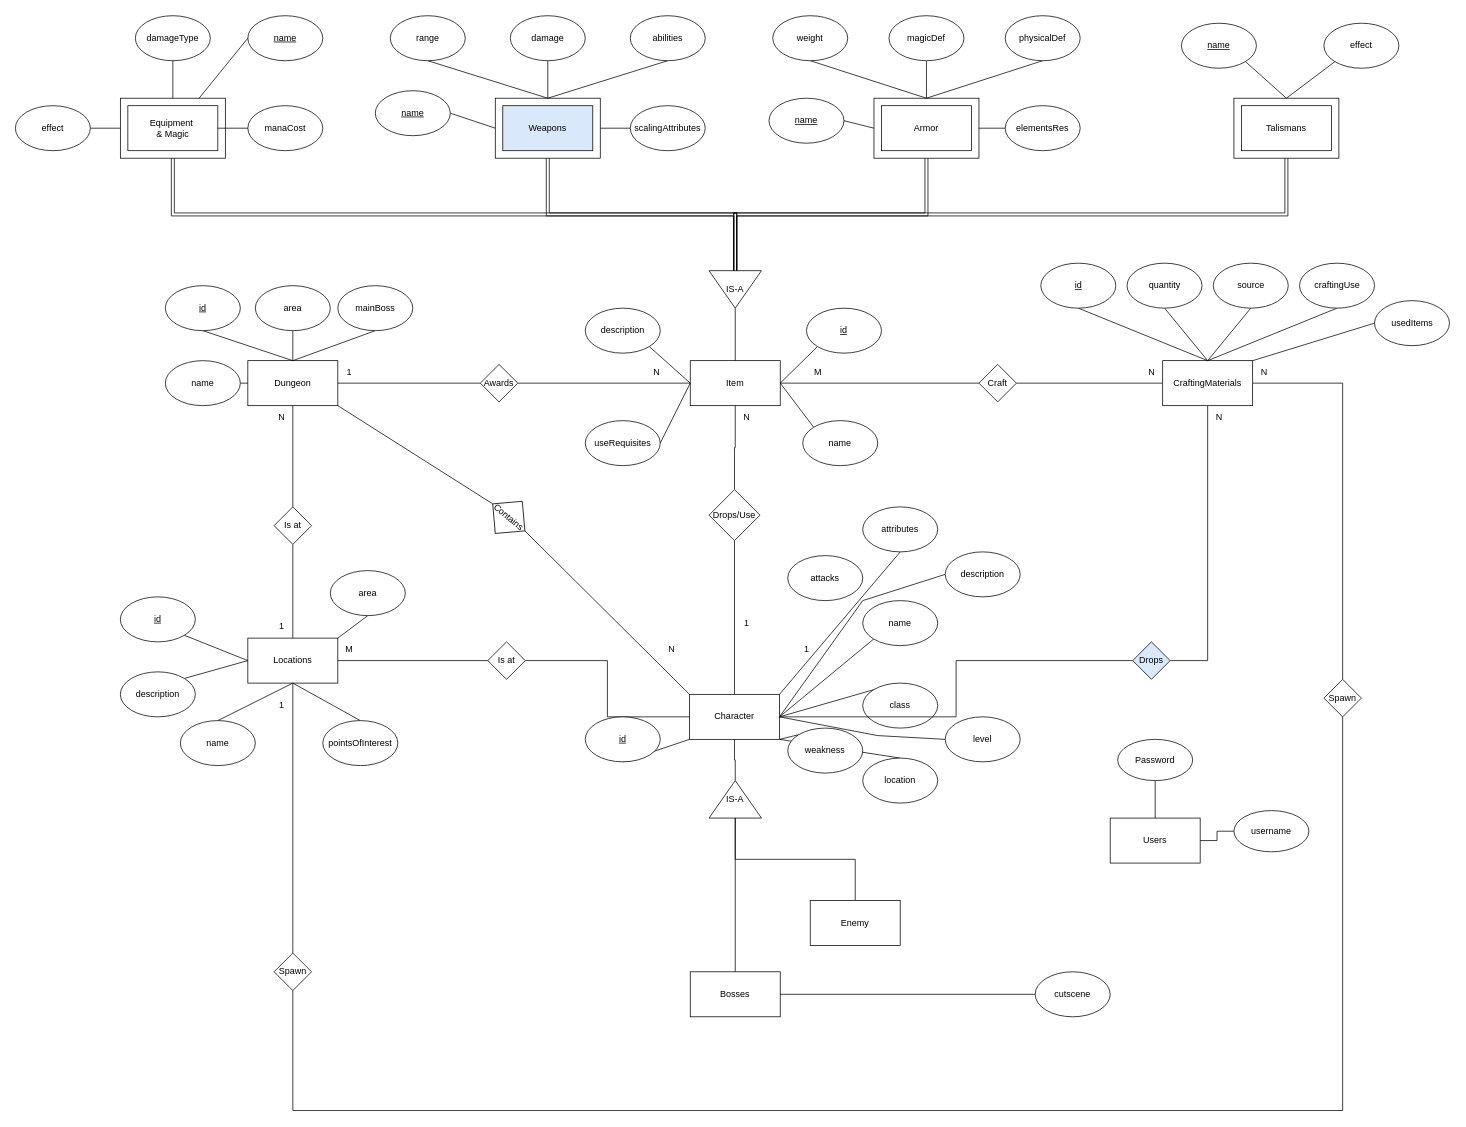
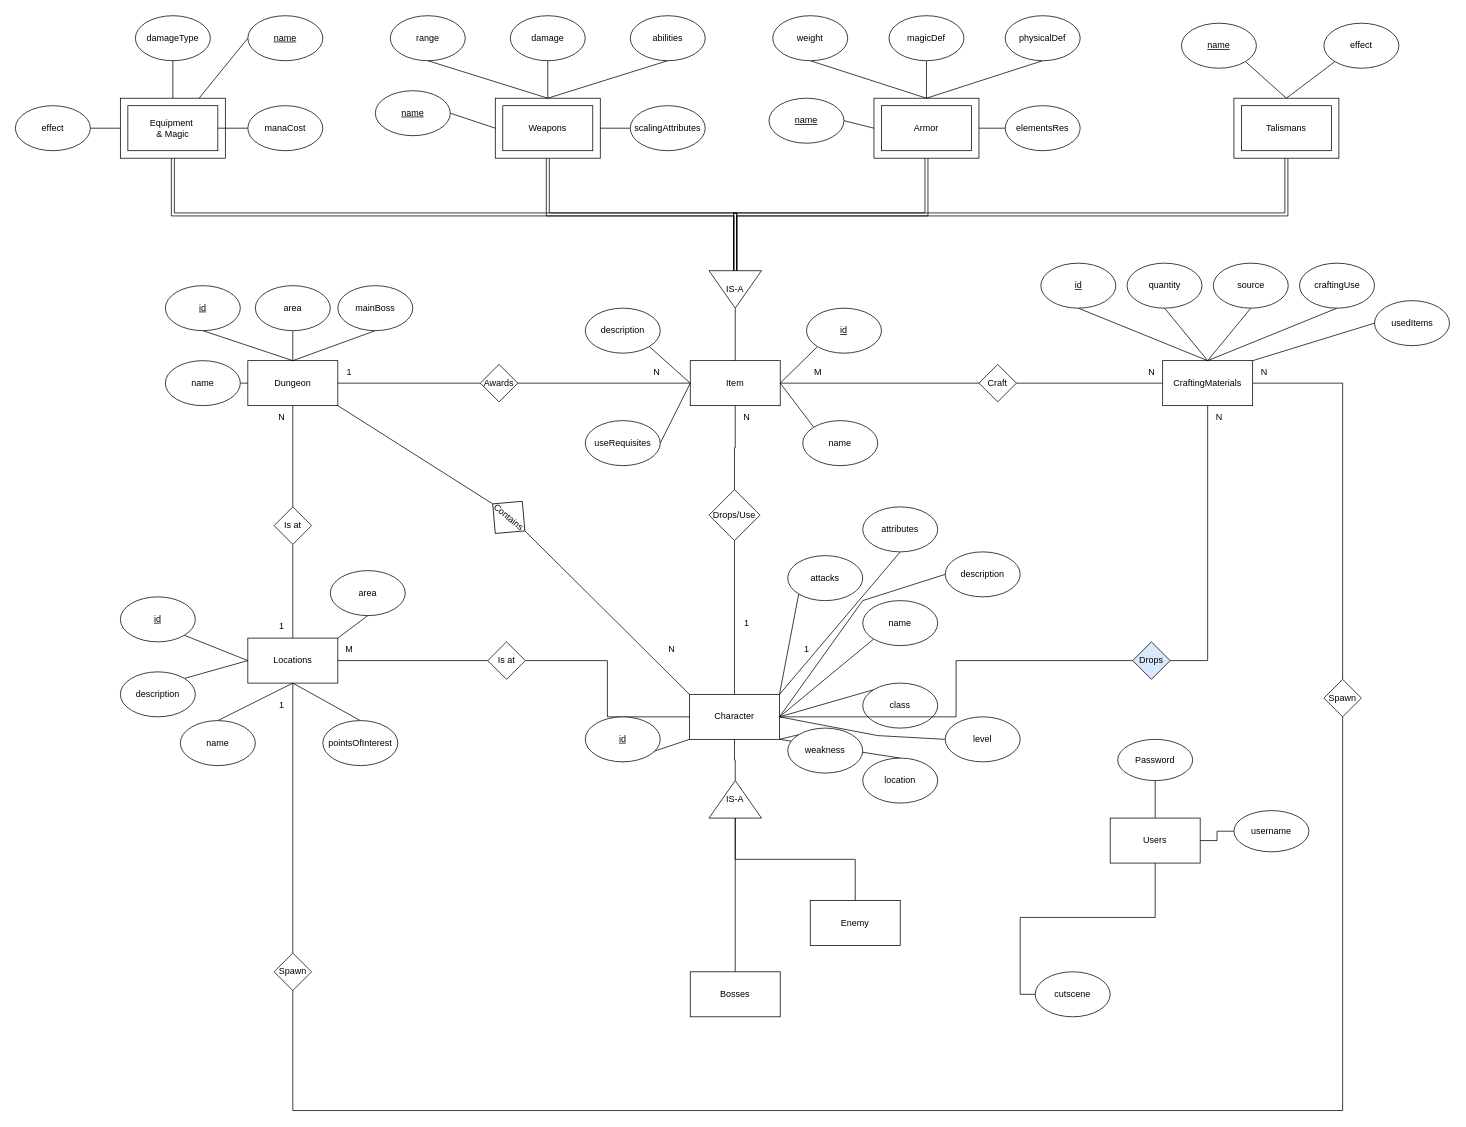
node "Weapons": fillcolor #dae8fc -> #ffffff
edge "attacks" -- "Character": added
edge "Bosses" -- "cutscene": now "Users" -- "cutscene"
